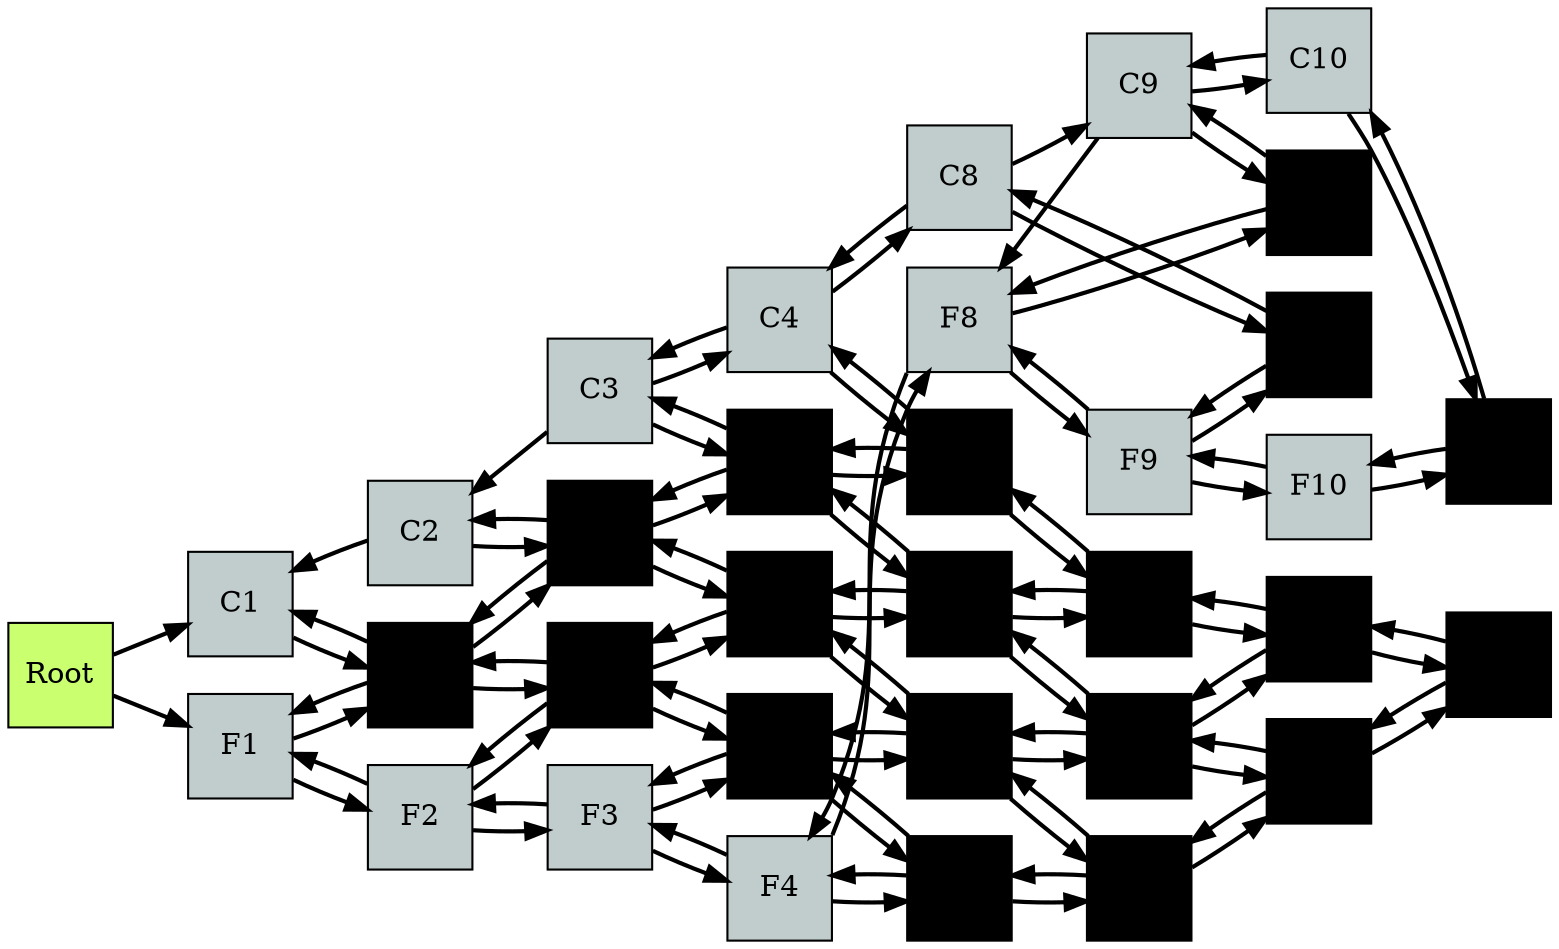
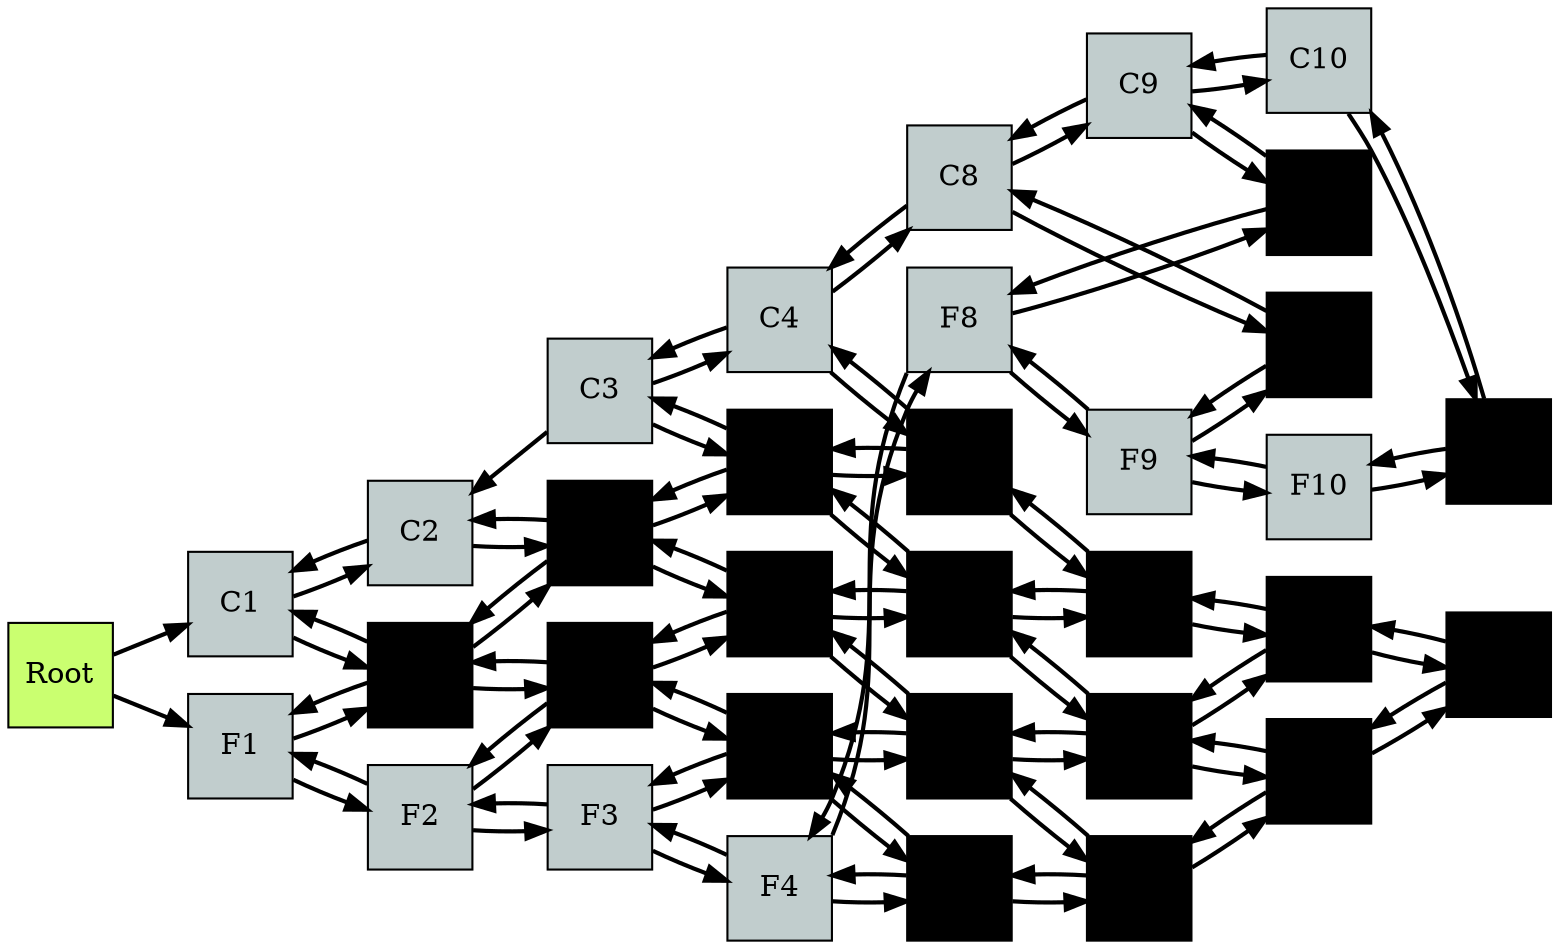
edge "C9" -> "F8": now "C9" -> "C8"
edge "C1" -> "C2": added
